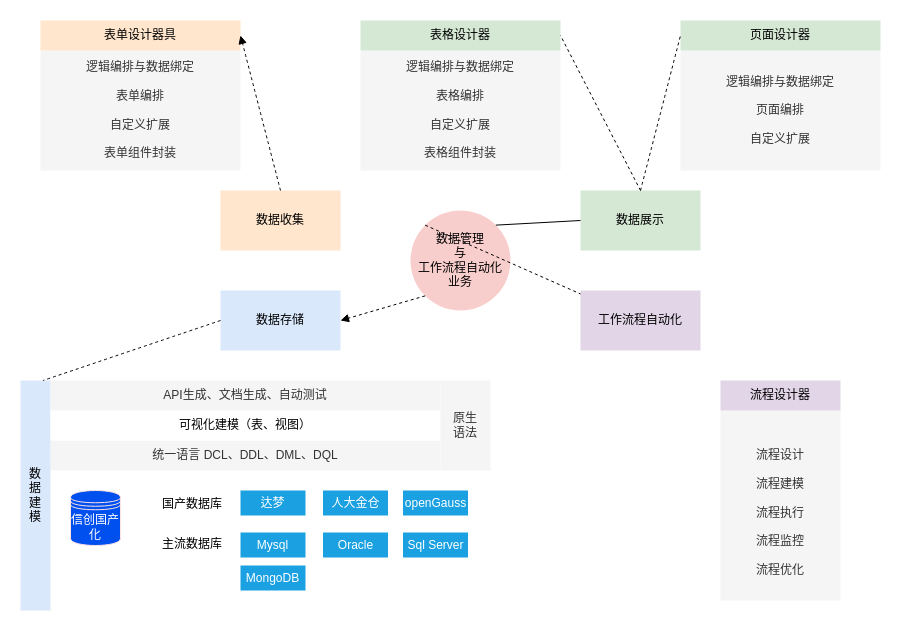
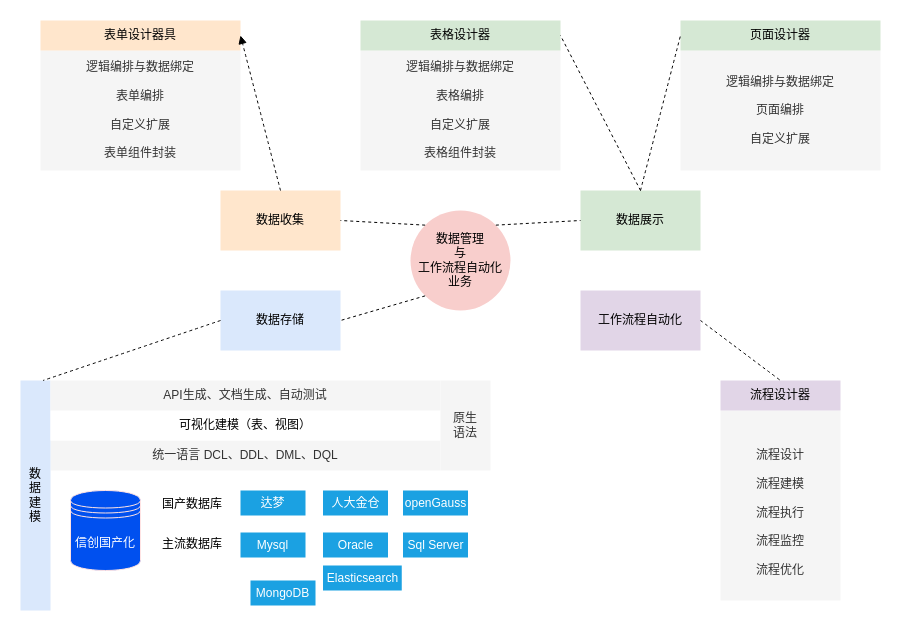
edge "数据展示" -- "数据管理 与 工作流程自动化 业务": style solid -> dashed
edge "数据管理 与 工作流程自动化 业务" -- "工作流程自动化": now "数据管理 与 工作流程自动化 业务" -- "数据收集"
edge "数据管理 与 工作流程自动化 业务" -> "数据存储": arrowhead block -> none
edge "工作流程自动化" -- "流程设计器": added
node "信创国产化": size 50x55 -> 70x80
node "MongoDB": moved (273, 578) -> (283, 593)
node "Elasticsearch": added
